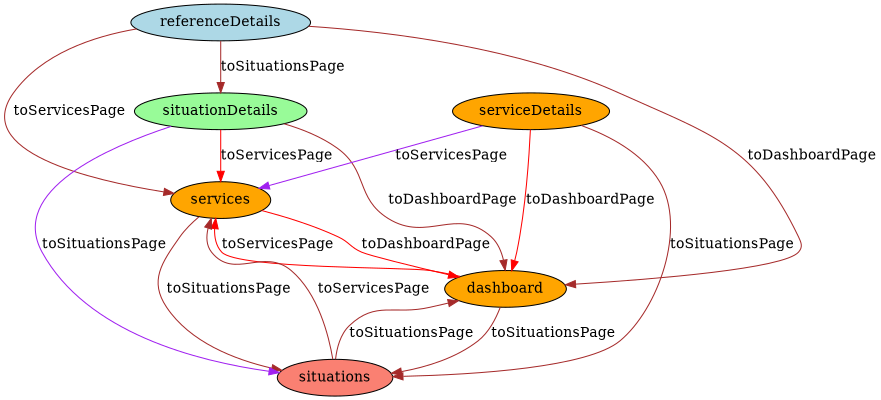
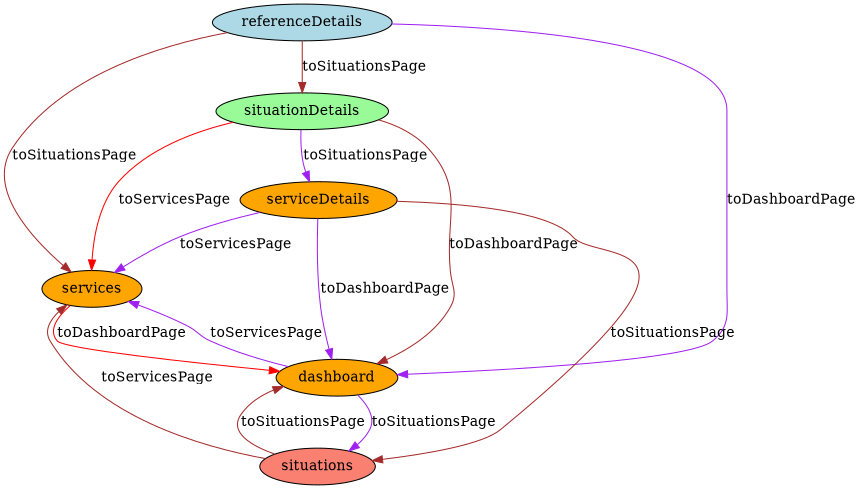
edge "referenceDetails" -> "services": label "toServicesPage" -> "toSituationsPage"
edge "referenceDetails" -> "dashboard": color brown -> purple
edge "serviceDetails" -> "dashboard": color red -> purple
edge "dashboard" -> "services": color red -> purple
edge "situationDetails" -> "situations": now "situationDetails" -> "serviceDetails"
edge "services" -> "situations": removed, label "toSituationsPage"
edge "dashboard" -> "situations": color brown -> purple
